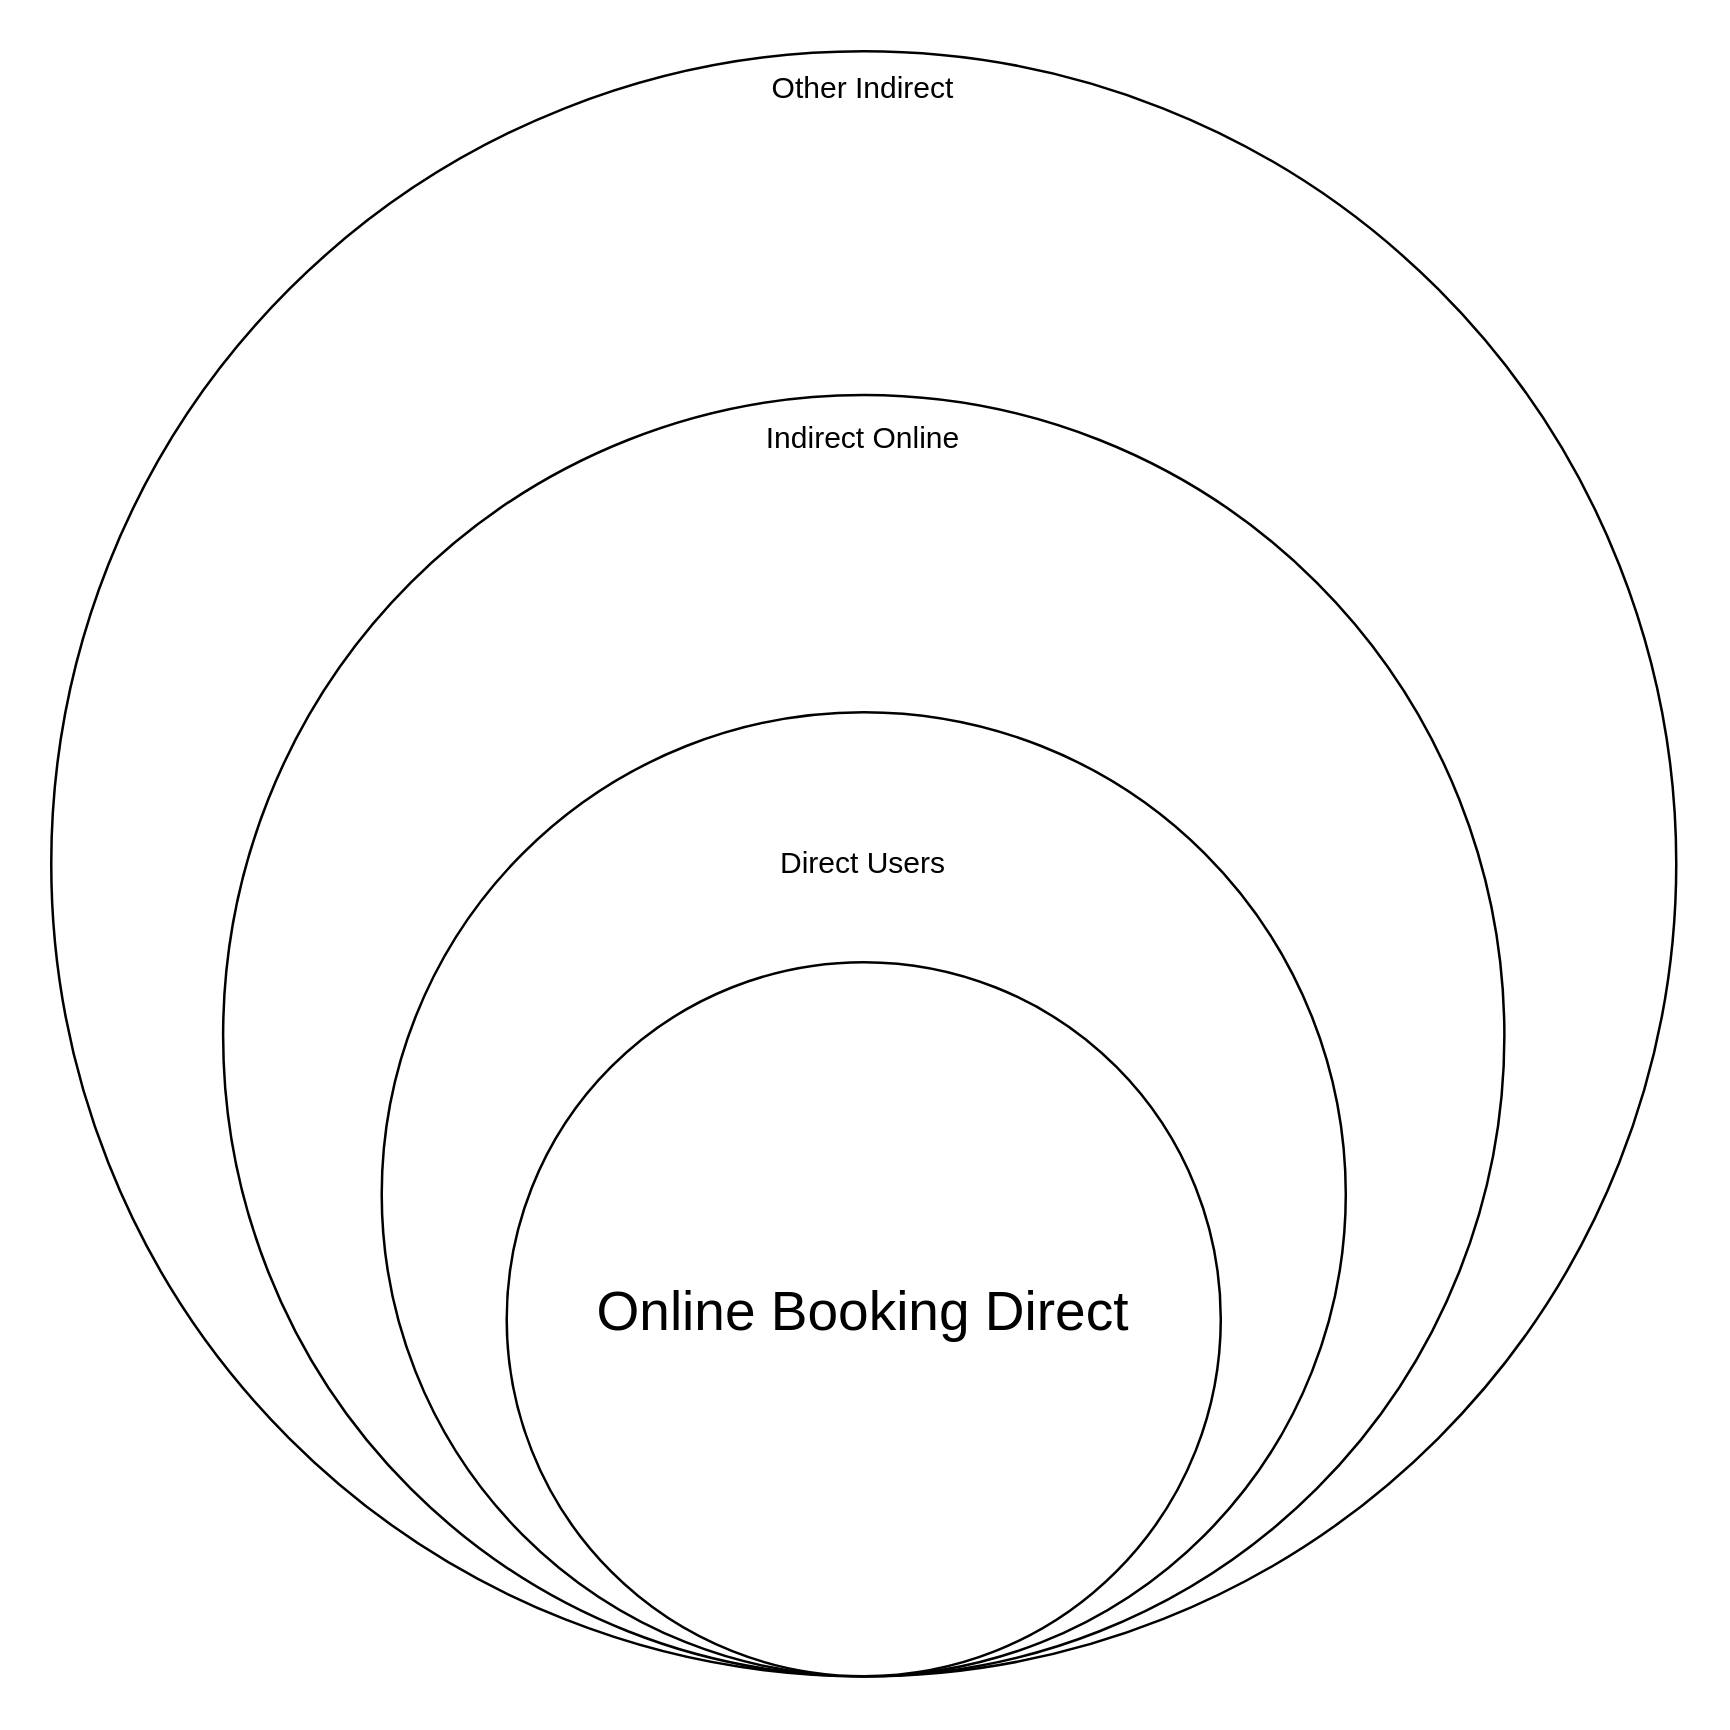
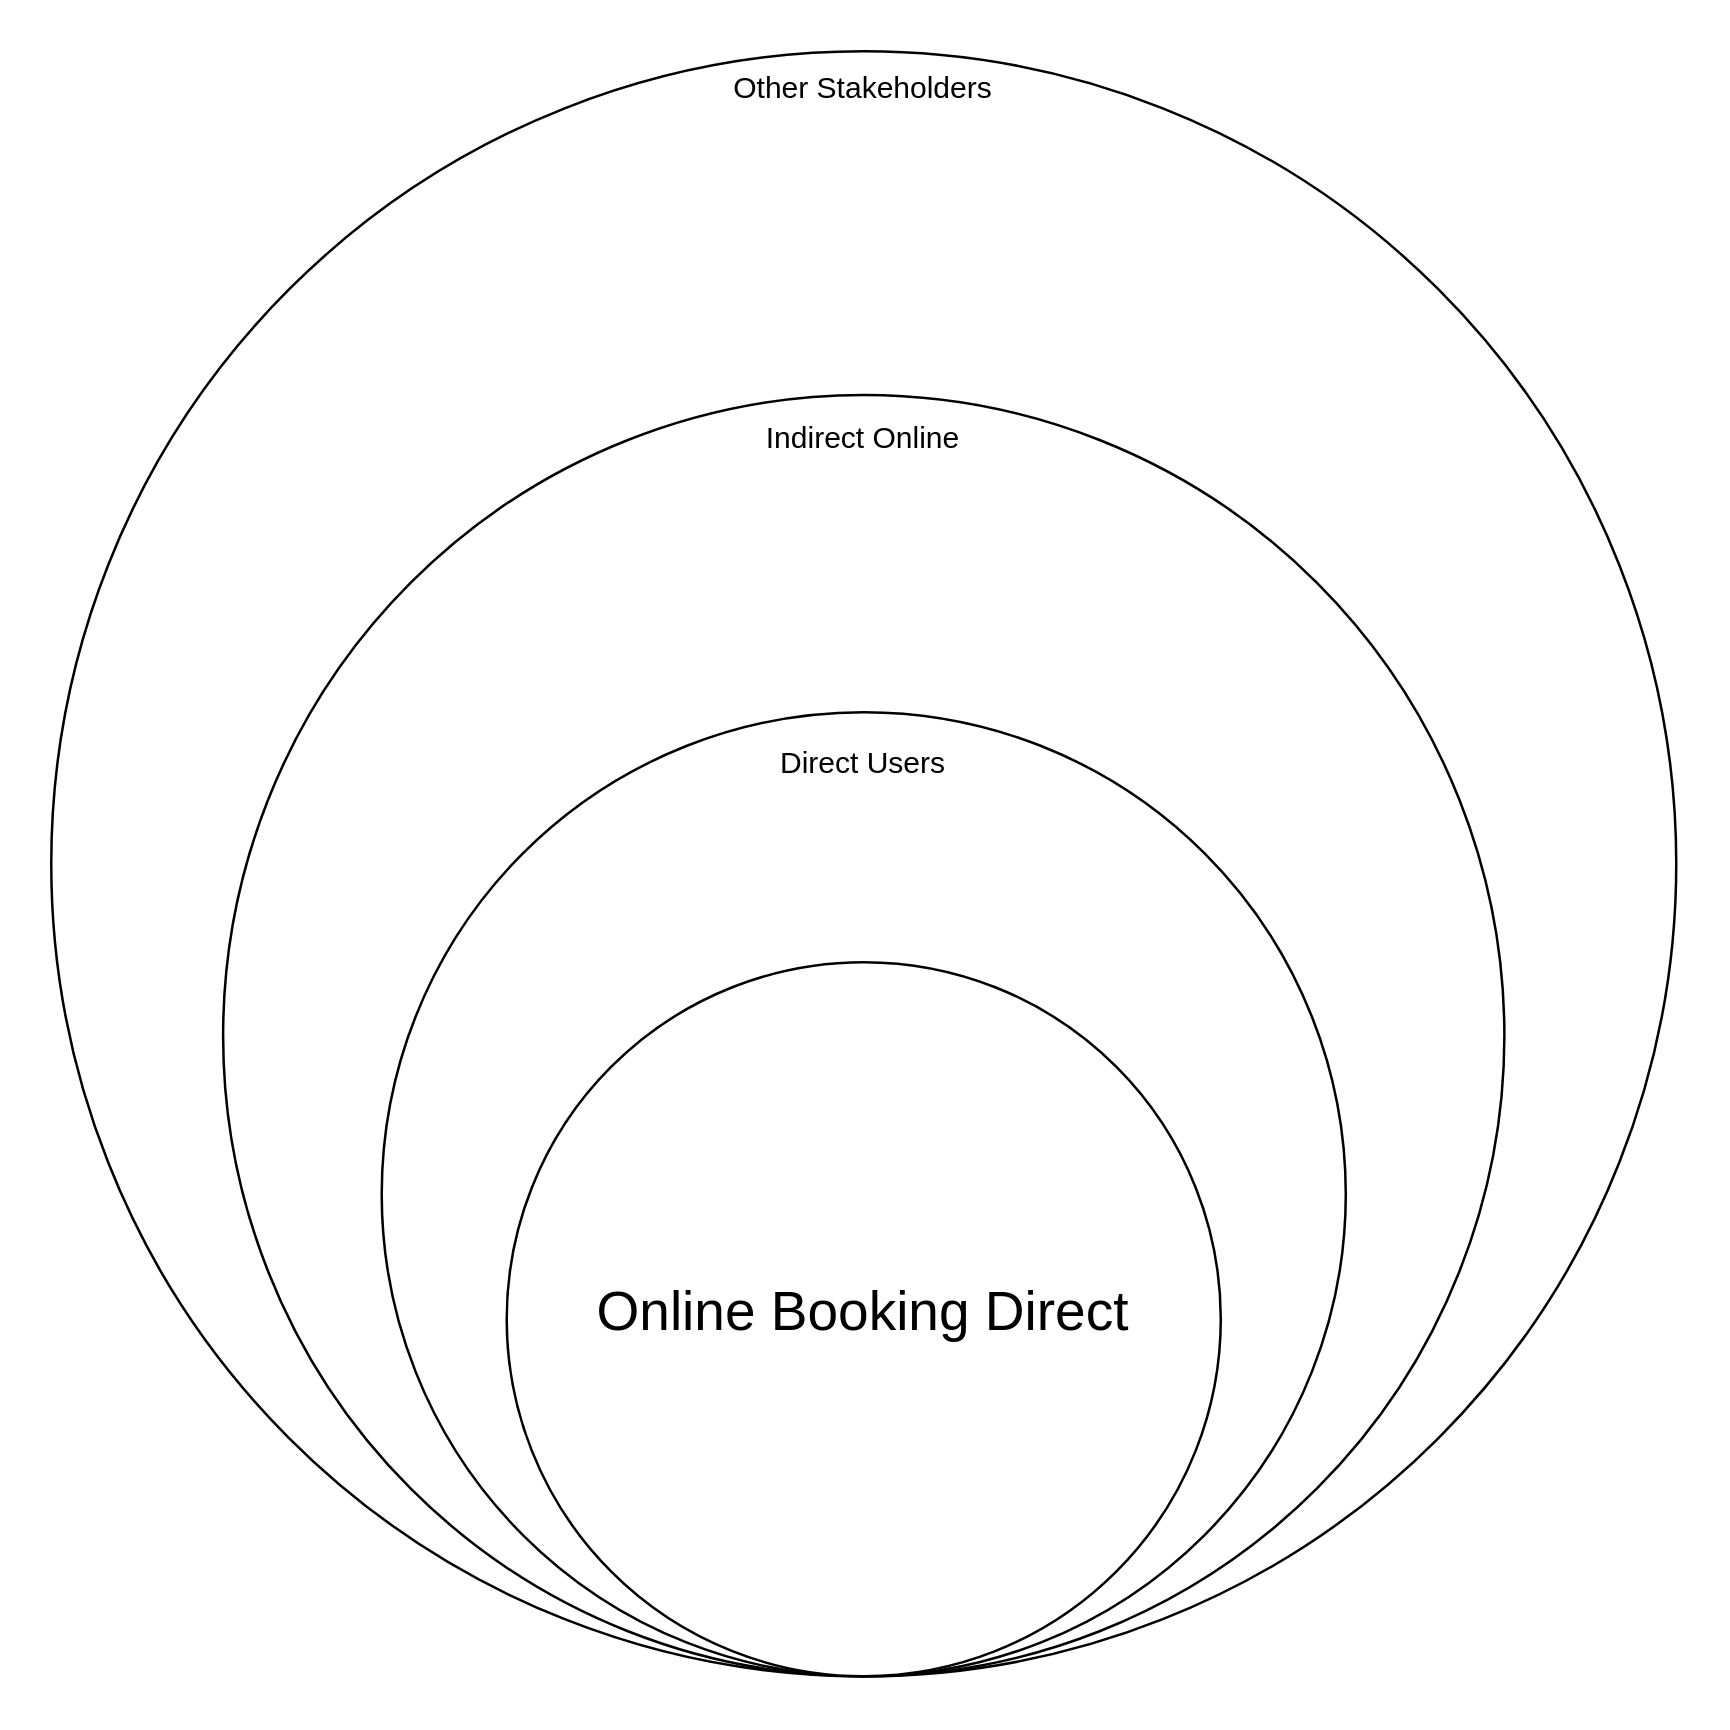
node "Other Indirect": label "Other Indirect" -> "Other Stakeholders"
node "Direct Users": moved (864, 864) -> (864, 764)
